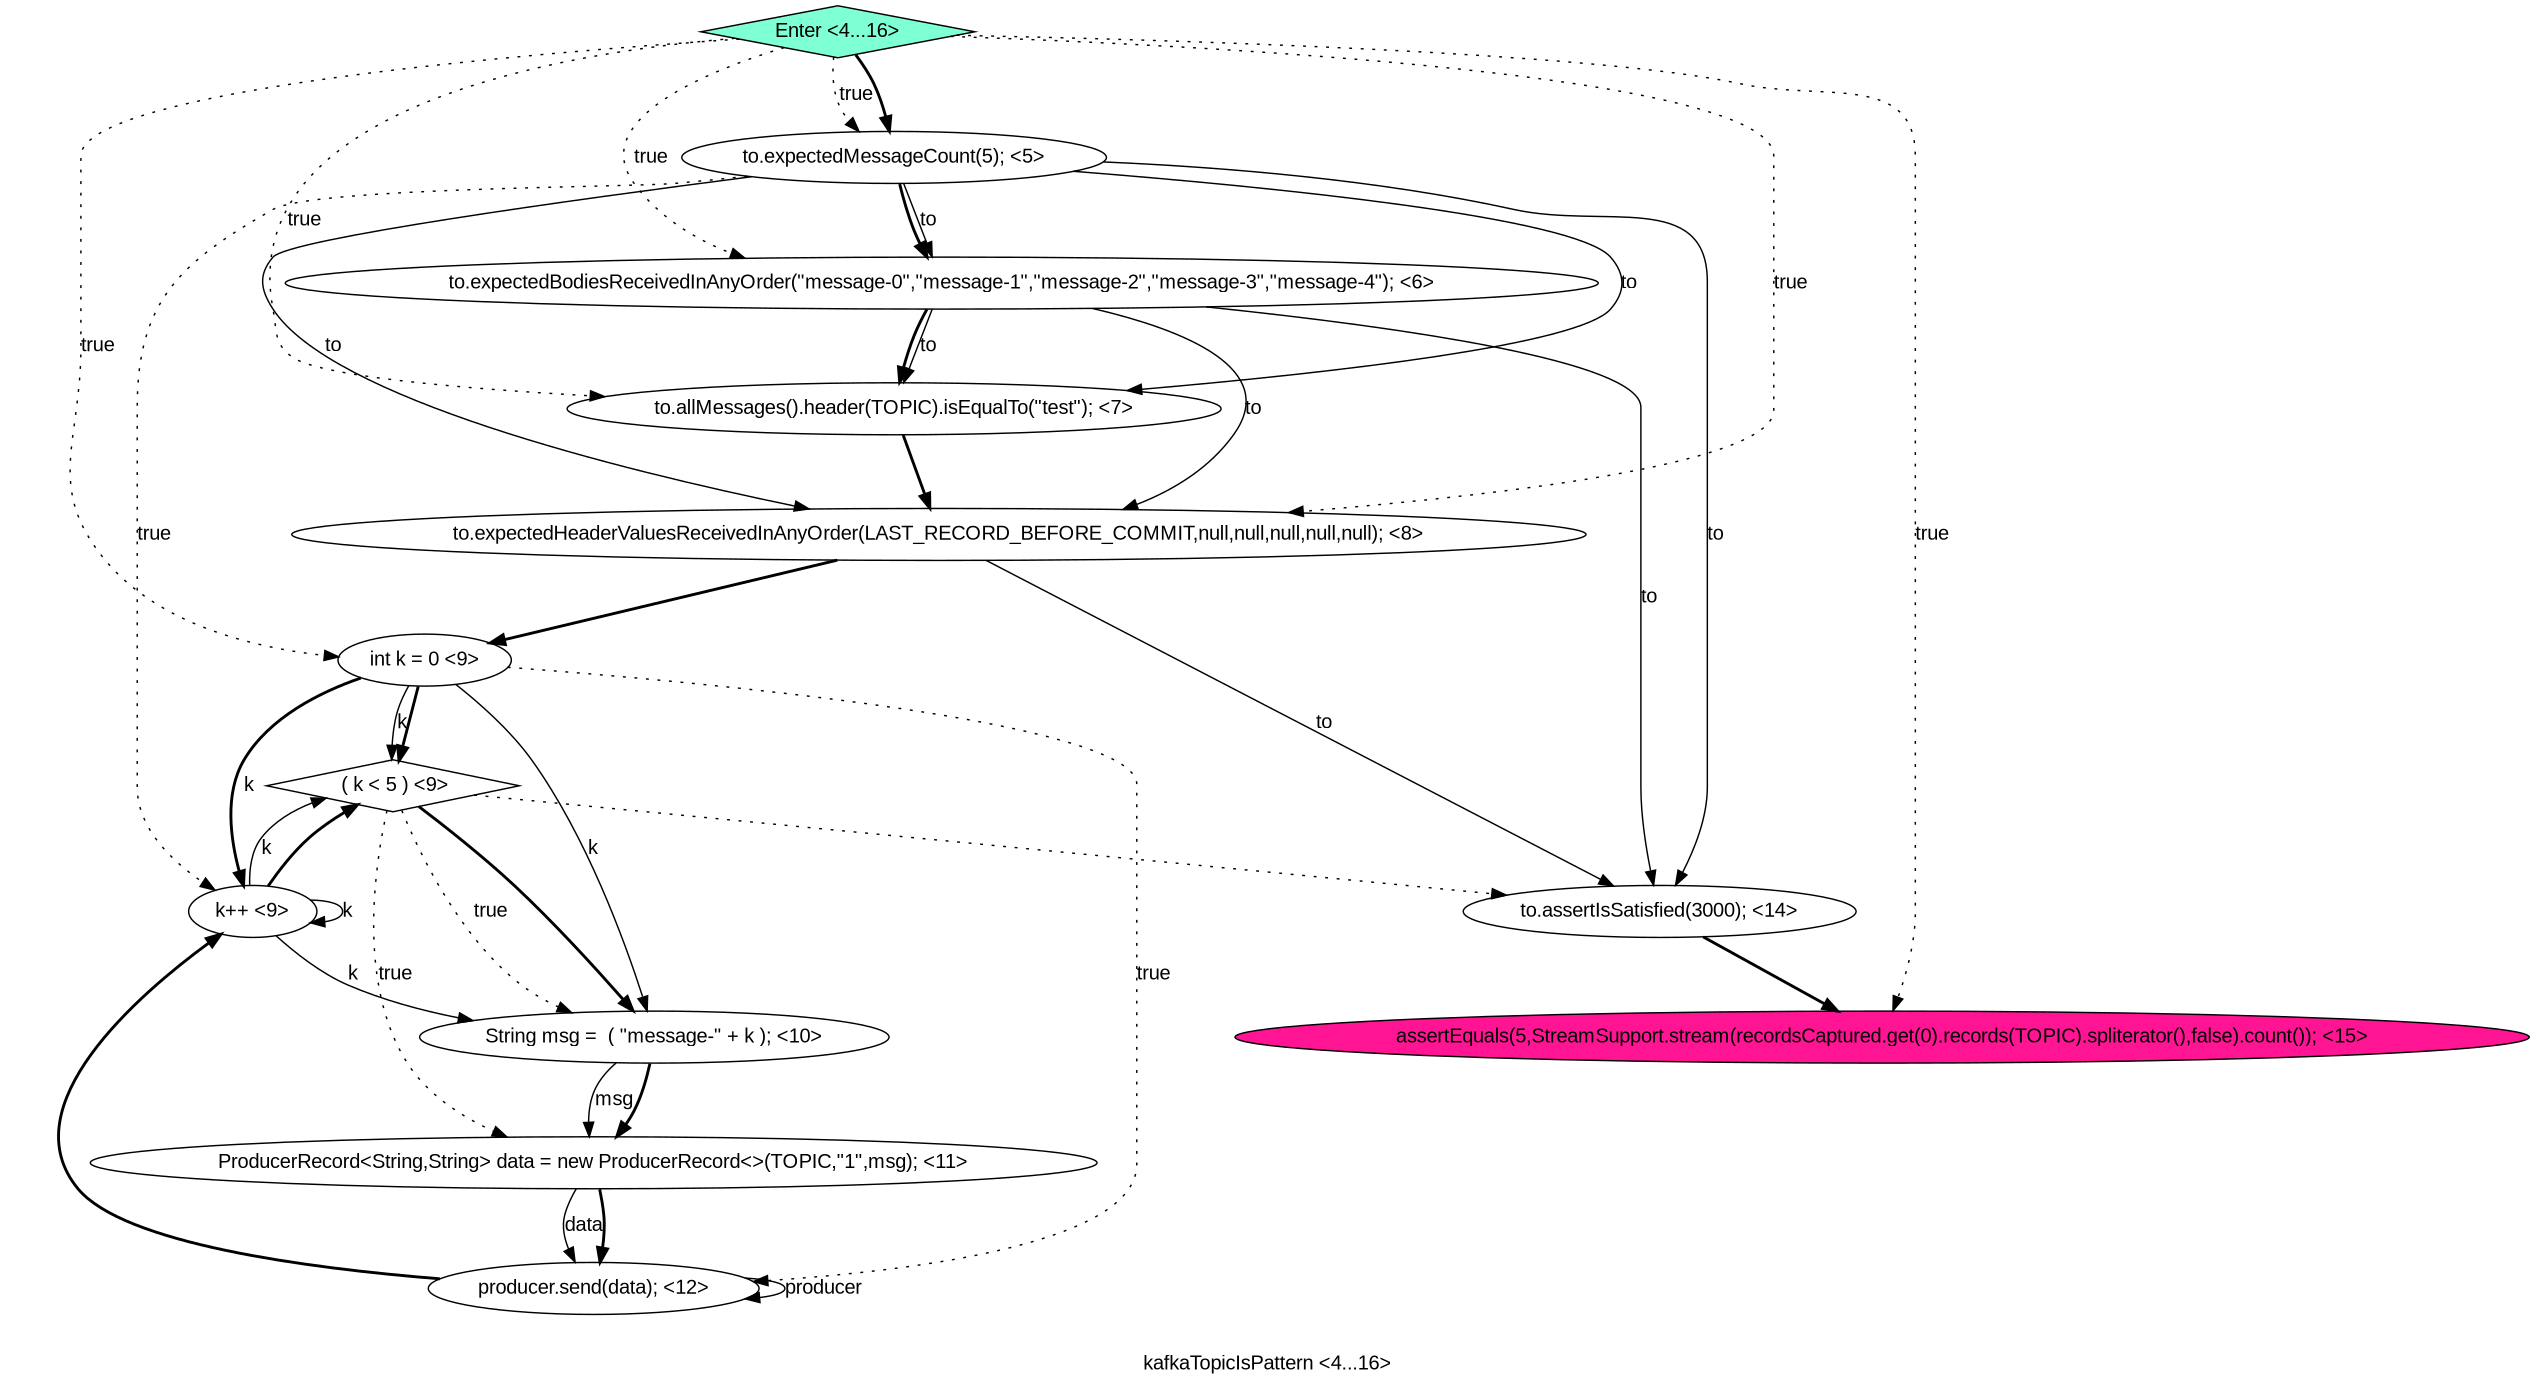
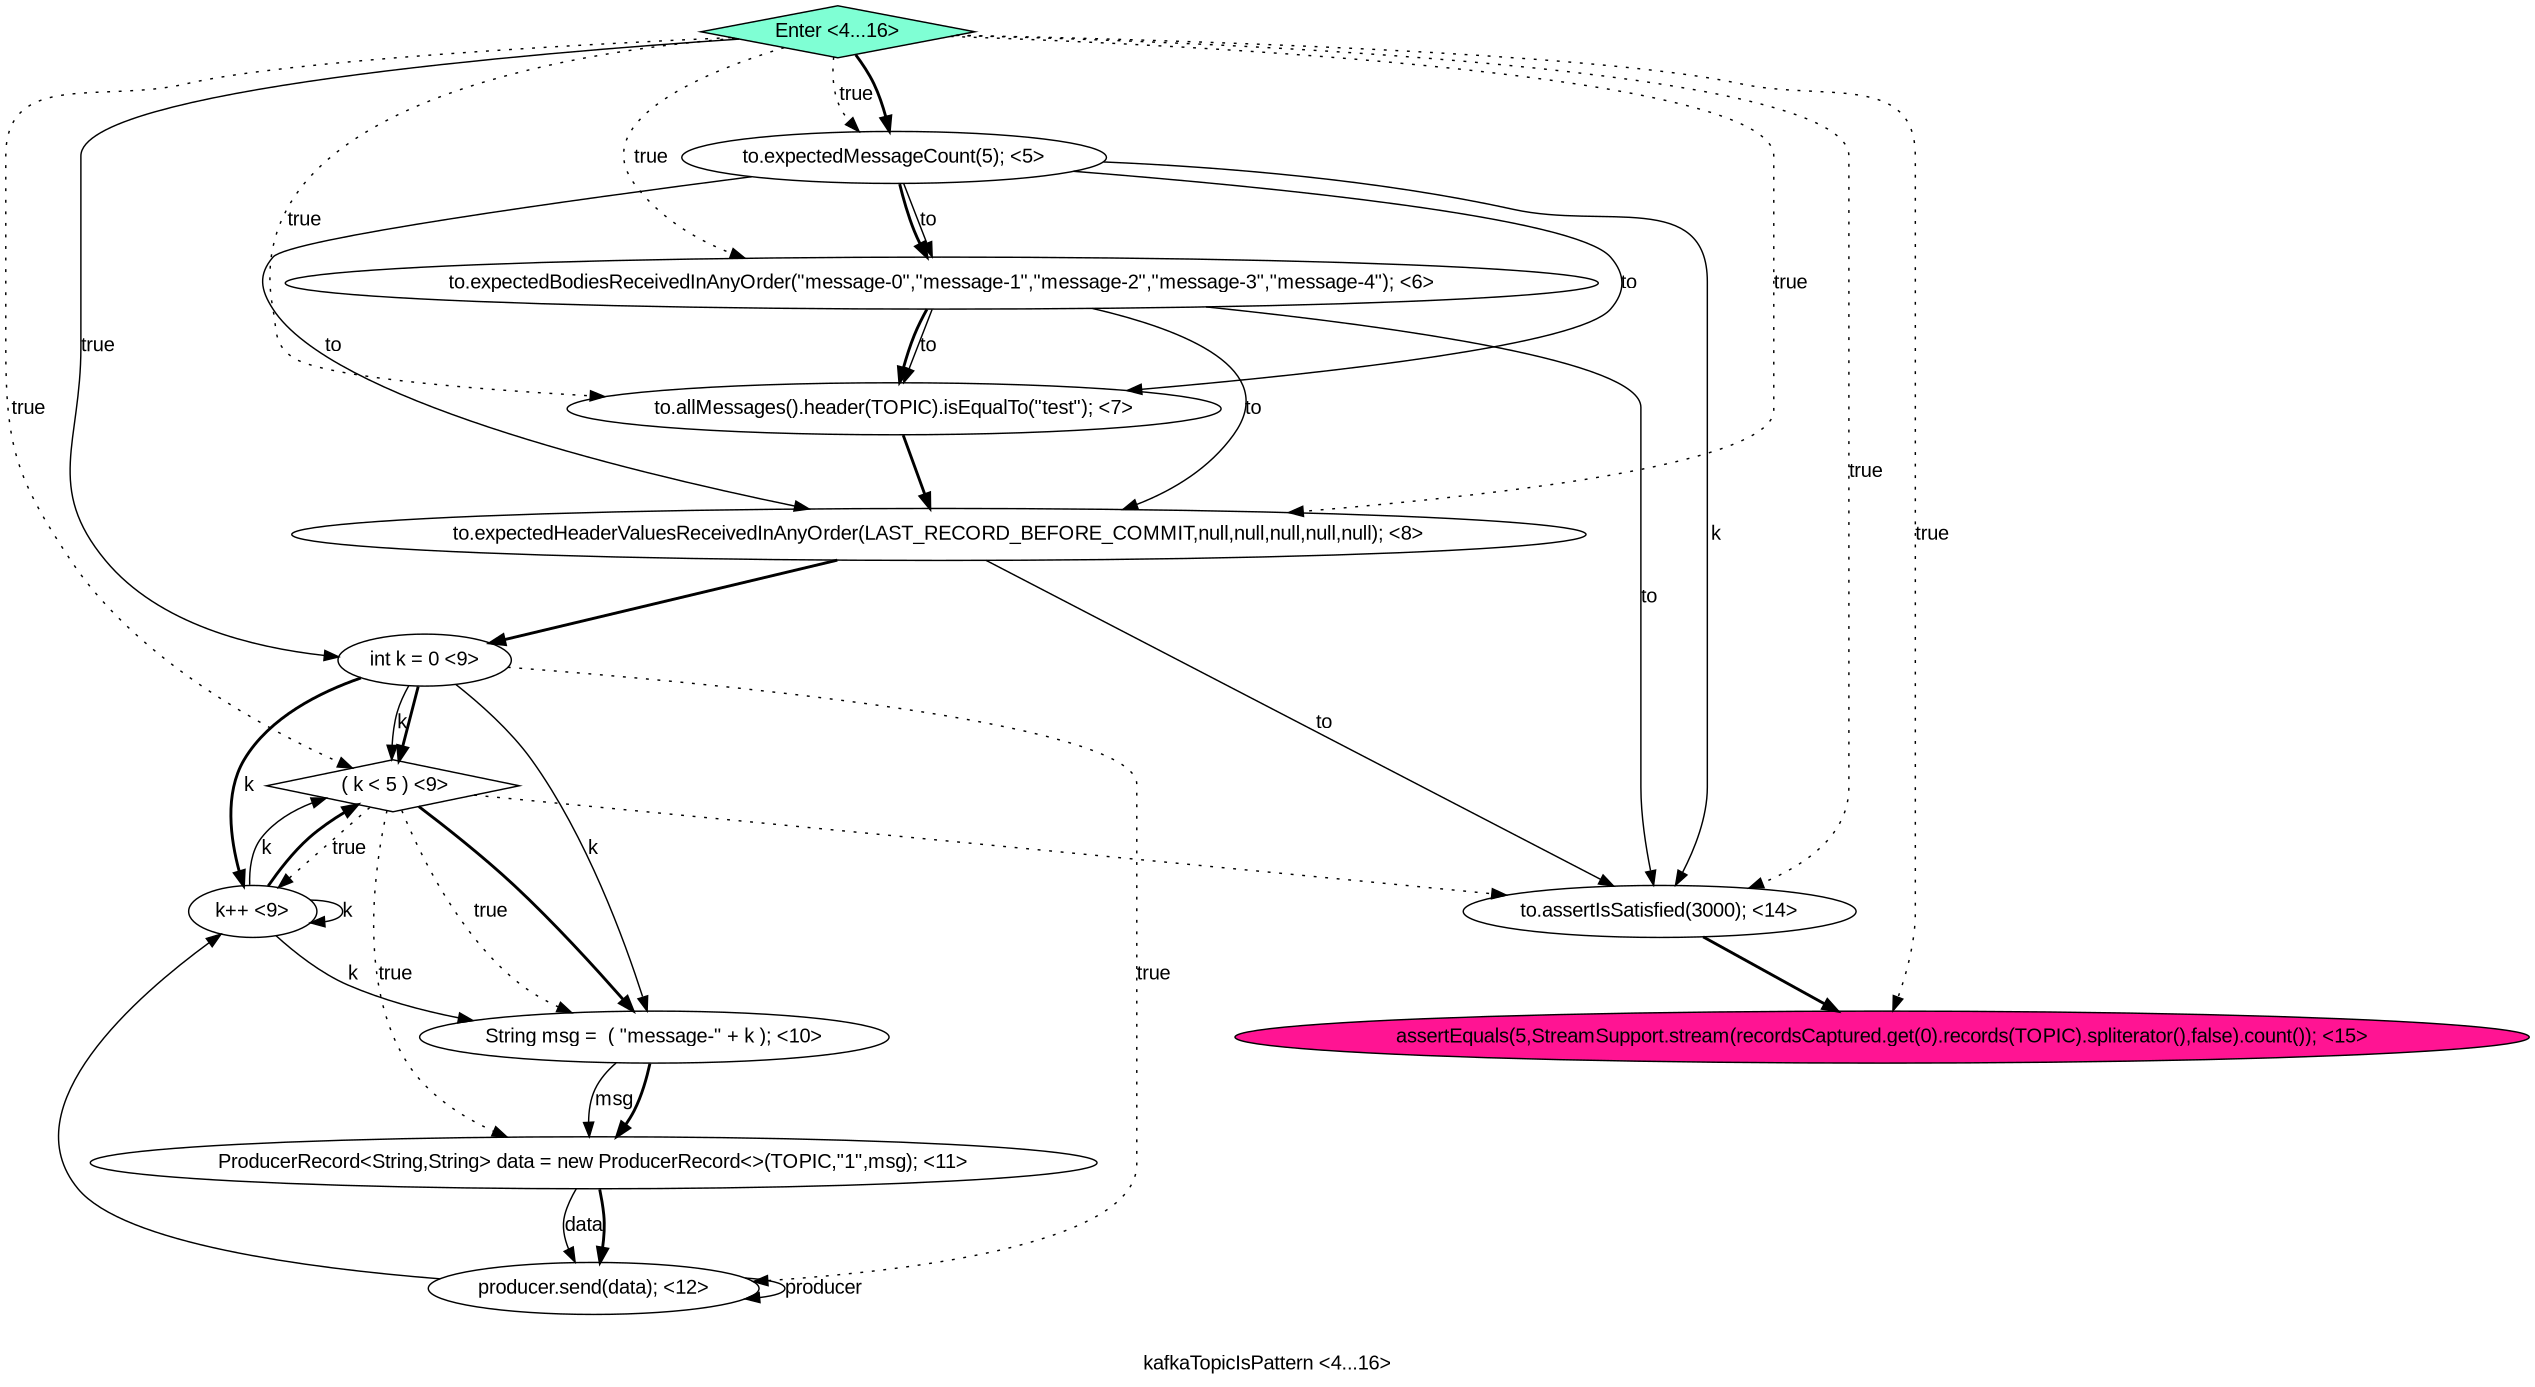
edge "Enter <4...16>" -> "to.assertIsSatisfied(3000); <14>": added, label "true"
edge "Enter <4...16>" -> "int k = 0 <9>": style dotted -> solid
edge "Enter <4...16>" -> "( k < 5 ) <9>": added, label "true"
edge "to.expectedMessageCount(5); <5>" -> "k++ <9>": now "( k < 5 ) <9>" -> "k++ <9>"
edge "to.expectedMessageCount(5); <5>" -> "to.assertIsSatisfied(3000); <14>": label "to" -> "k"
edge "producer.send(data); <12>" -> "k++ <9>": style bold -> solid
